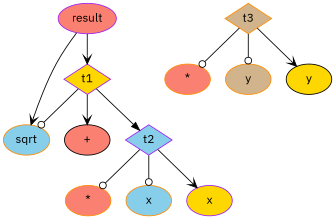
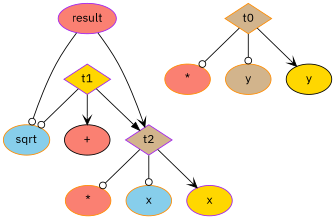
node "t3": label "t3" -> "t0"
edge "result" -> "t1": now "result" -> "t2"
edge "result" -> "sqrt": arrowhead vee -> odot
node "t2": fillcolor skyblue -> tan
